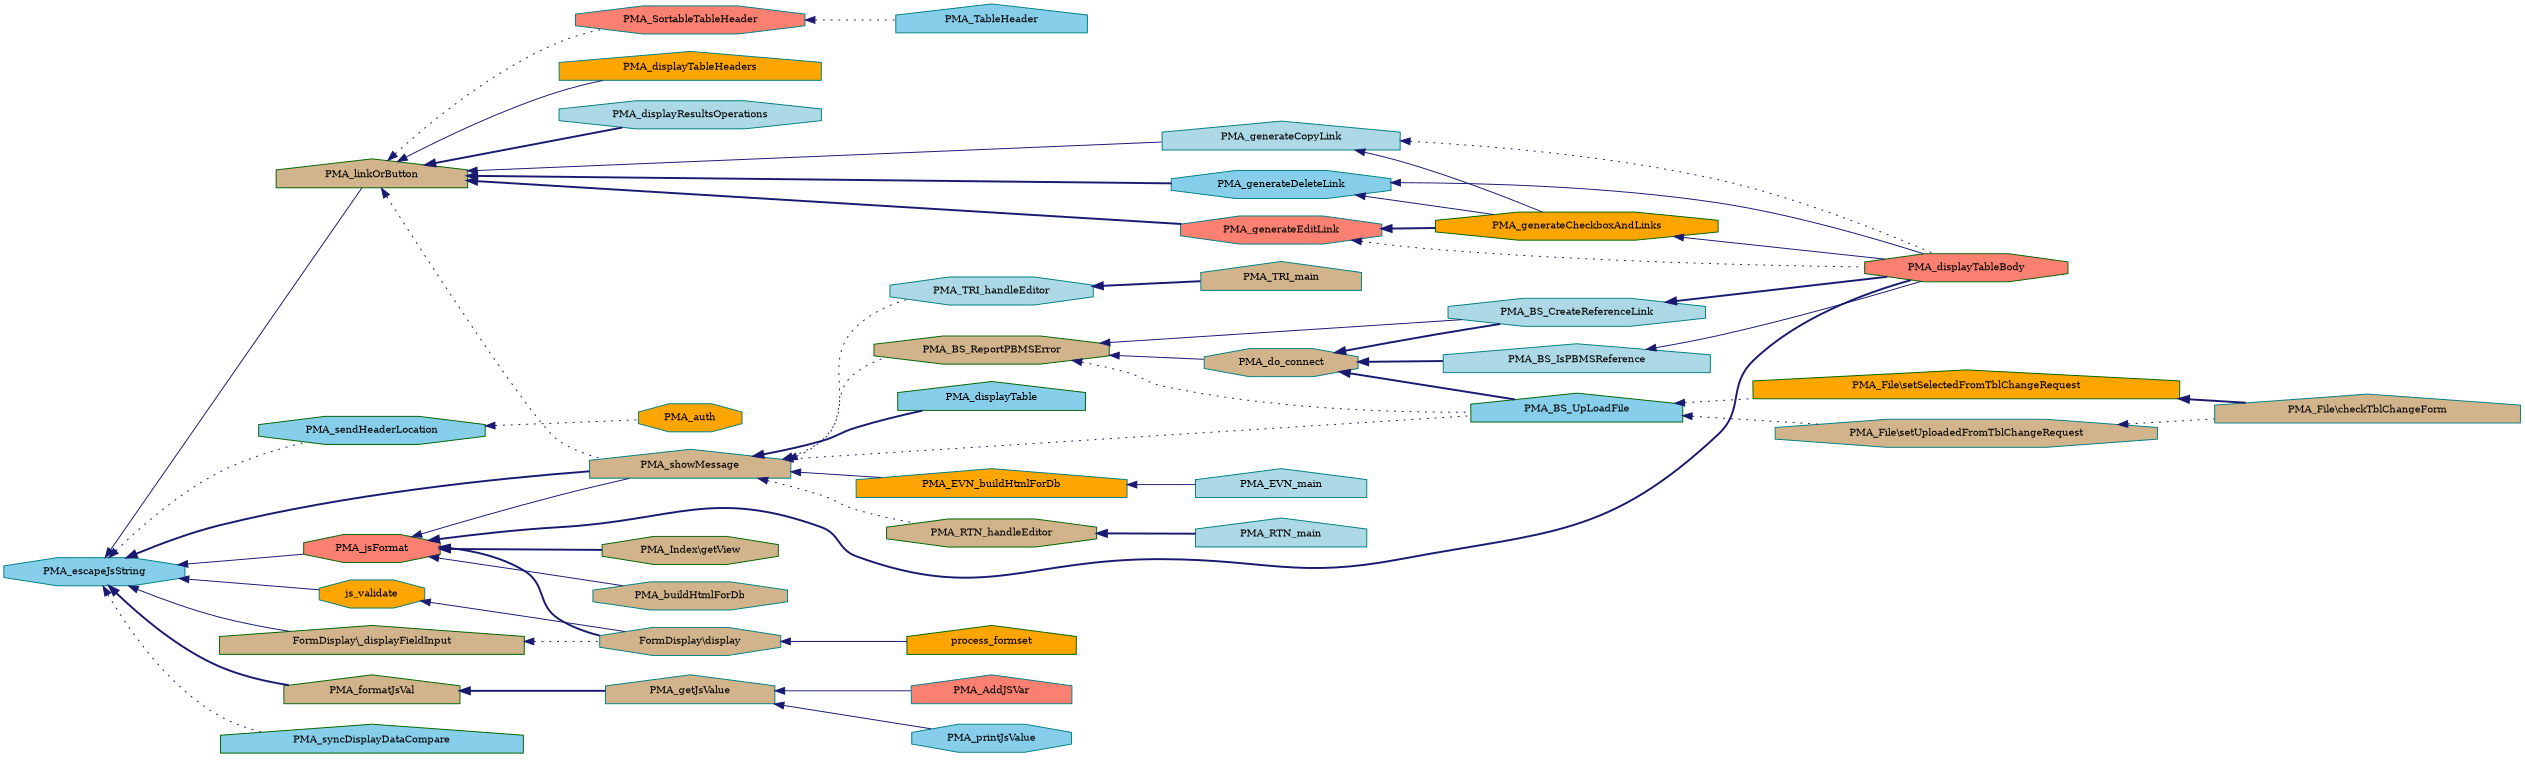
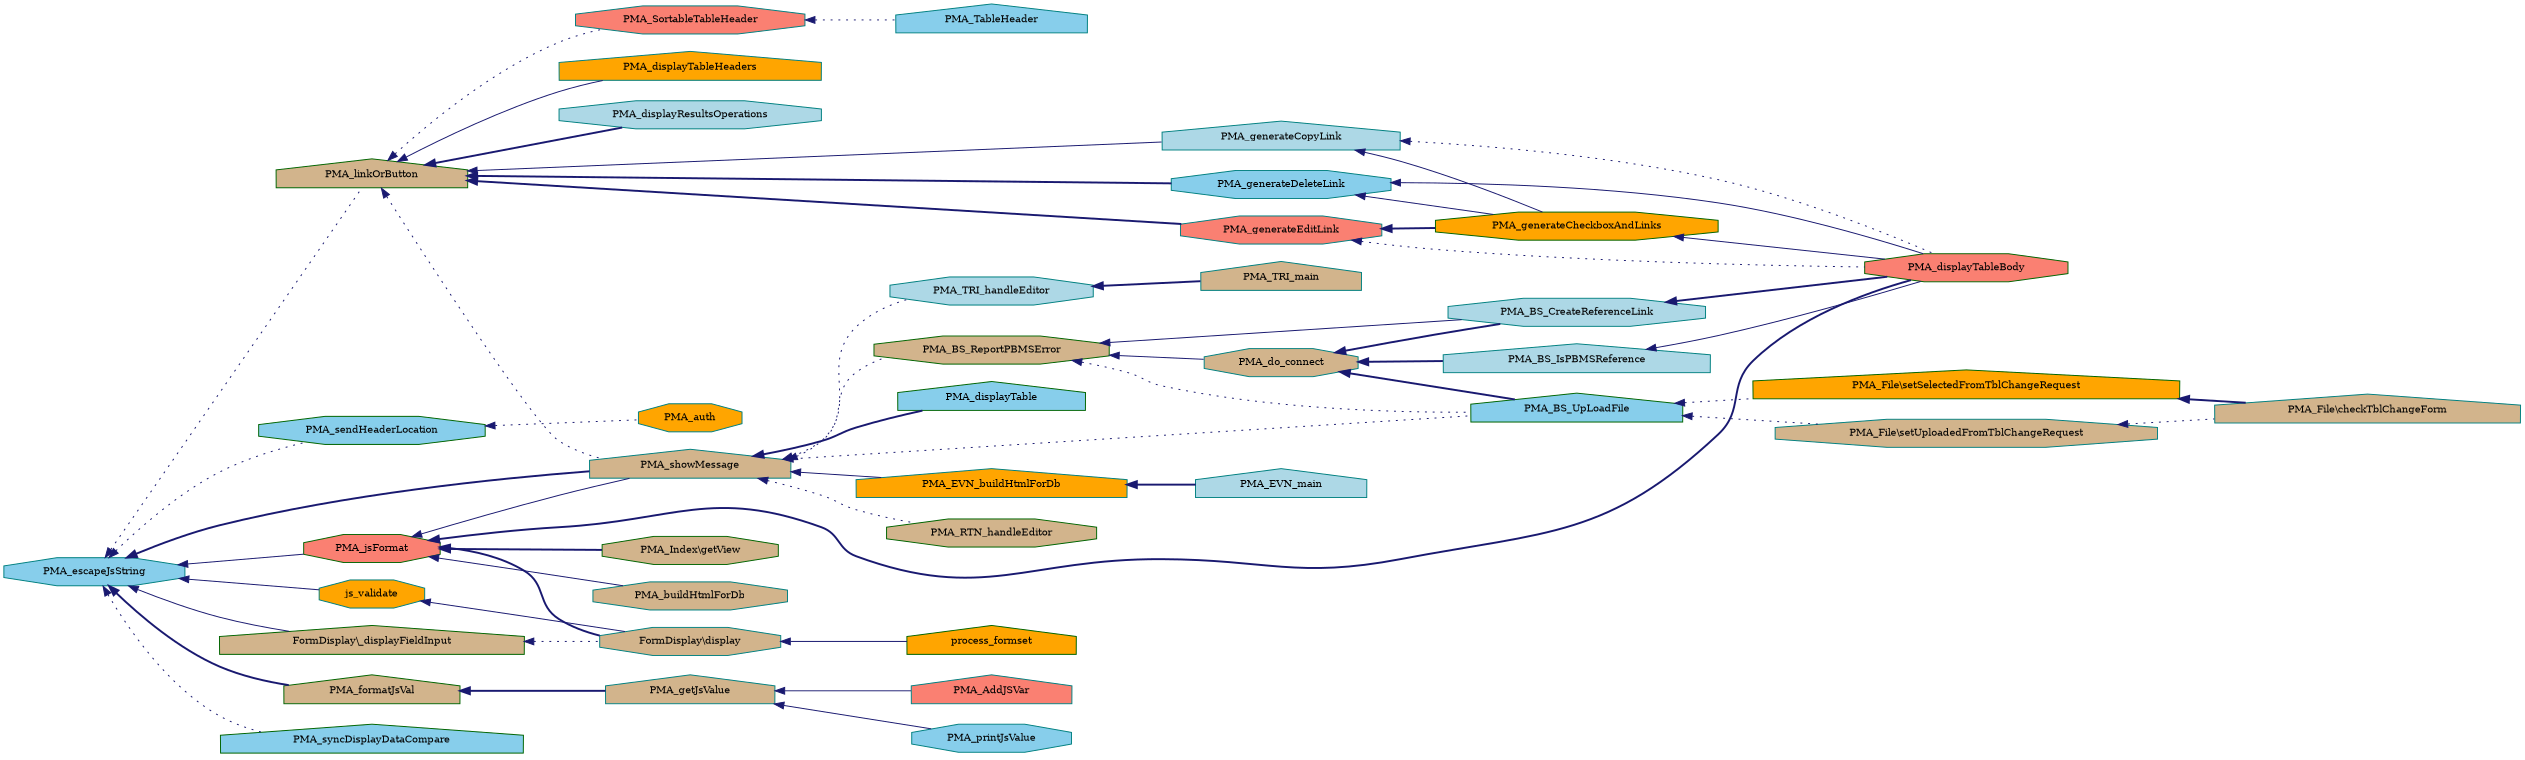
edge "PMA_linkOrButton" -> "PMA_escapeJsString": style solid -> dotted
edge "PMA_EVN_main" -> "PMA_EVN_buildHtmlForDb": style solid -> bold
node "PMA_RTN_main": removed
